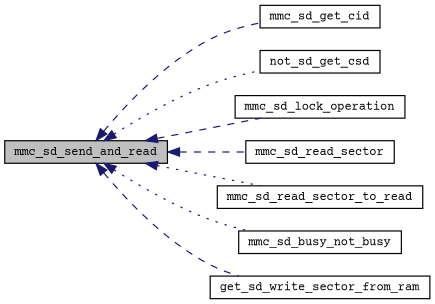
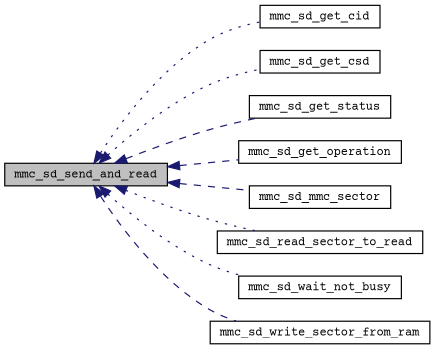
node "not_sd_get_csd": label "not_sd_get_csd" -> "mmc_sd_get_csd"
edge "mmc_sd_get_cid" -> "mmc_sd_send_and_read": style dashed -> dotted
node "mmc_sd_get_status": added
node "mmc_sd_lock_operation": label "mmc_sd_lock_operation" -> "mmc_sd_get_operation"
node "mmc_sd_read_sector": label "mmc_sd_read_sector" -> "mmc_sd_mmc_sector"
node "mmc_sd_busy_not_busy": label "mmc_sd_busy_not_busy" -> "mmc_sd_wait_not_busy"
node "get_sd_write_sector_from_ram": label "get_sd_write_sector_from_ram" -> "mmc_sd_write_sector_from_ram"
